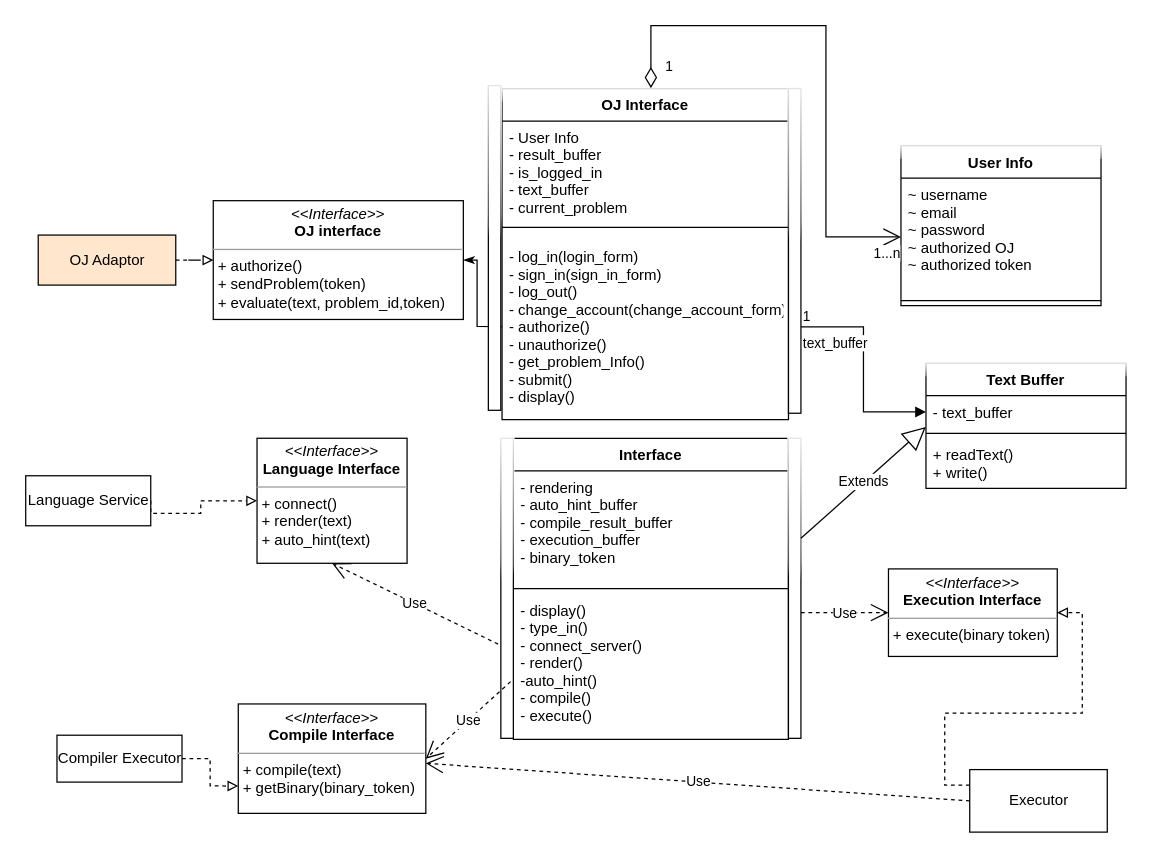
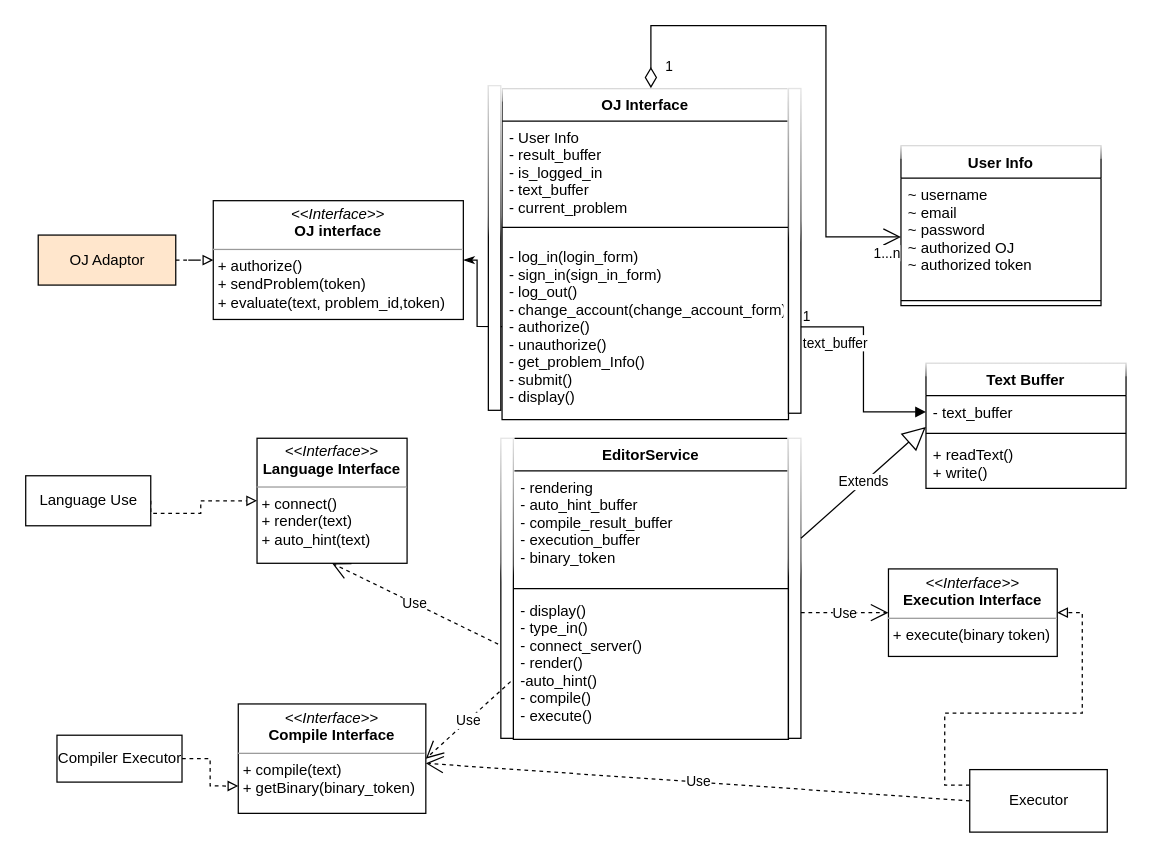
node "Interface": label "Interface" -> "EditorService"
node "Language Service": label "Language Service" -> "Language Use"
